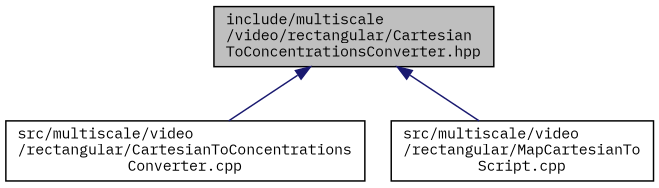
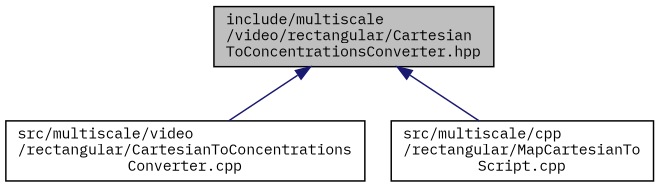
node "src/multiscale/video /rectangular/MapCartesianTo Script.cpp": label "src/multiscale/video /rectangular/MapCartesianTo Script.cpp" -> "src/multiscale/cpp /rectangular/MapCartesianTo Script.cpp"
